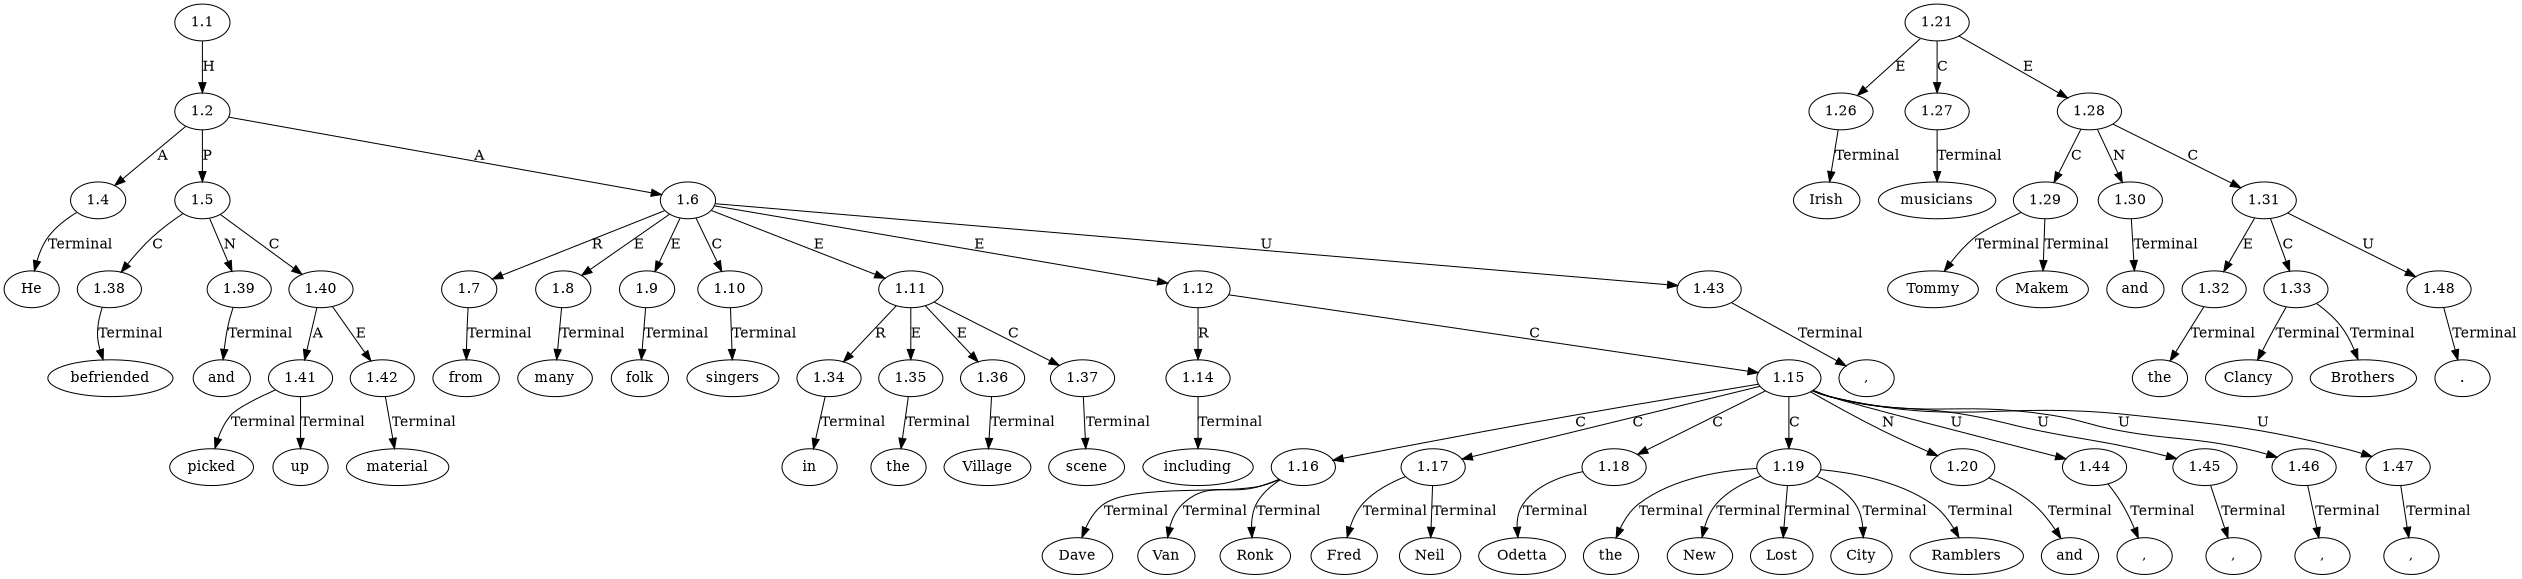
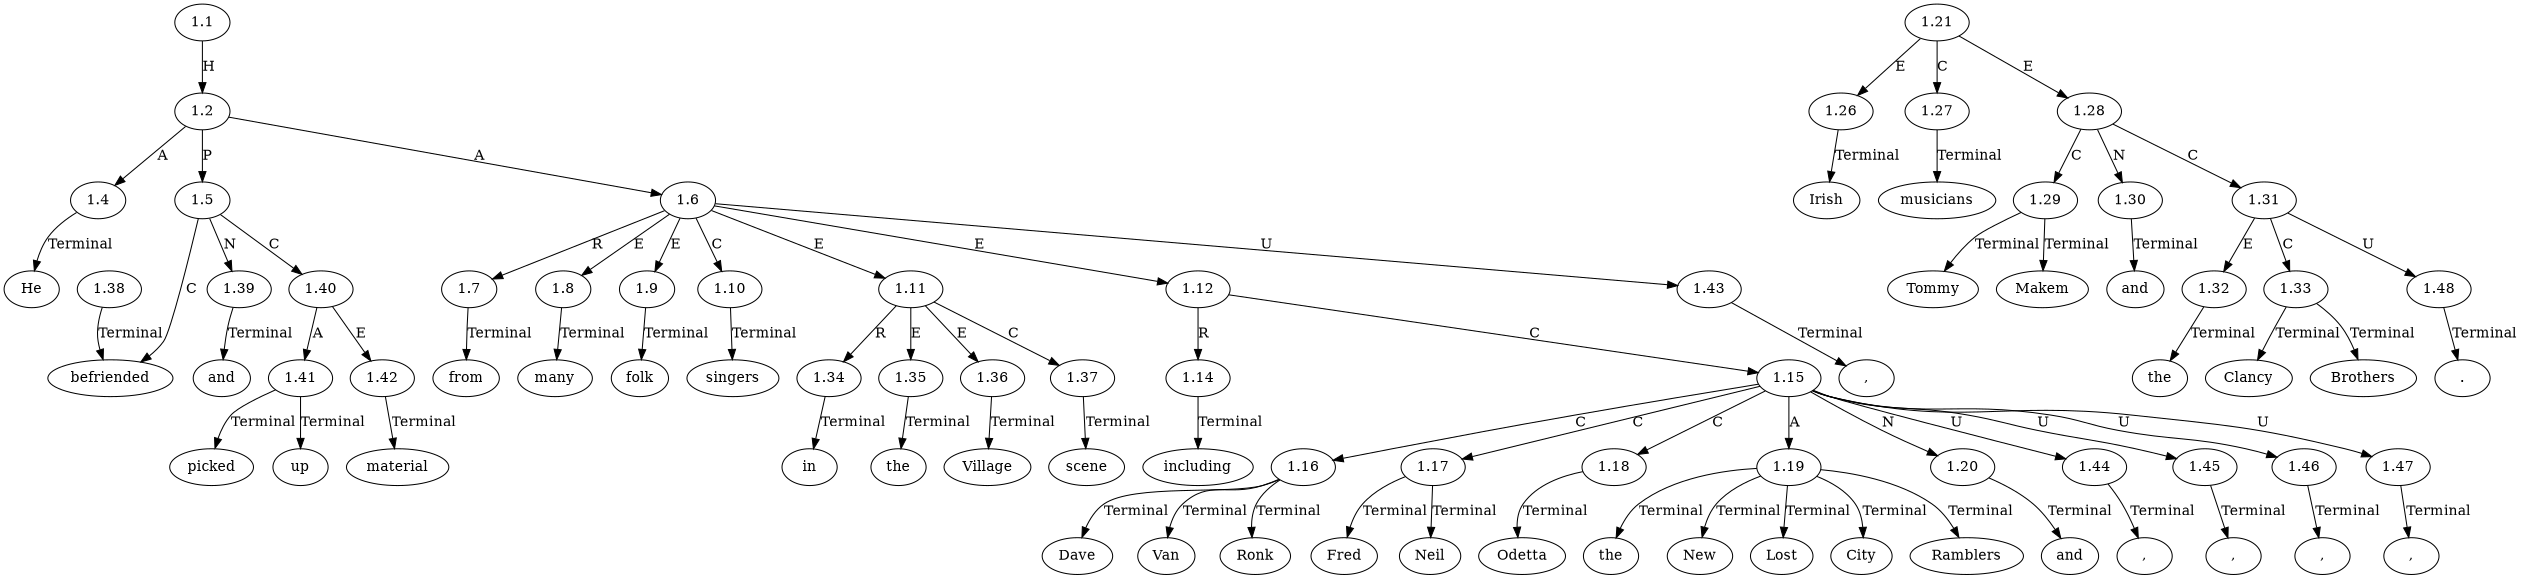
edge "1.5" -> "1.38": now "1.5" -> "befriended"
edge "1.15" -> "1.19": label "C" -> "A"
